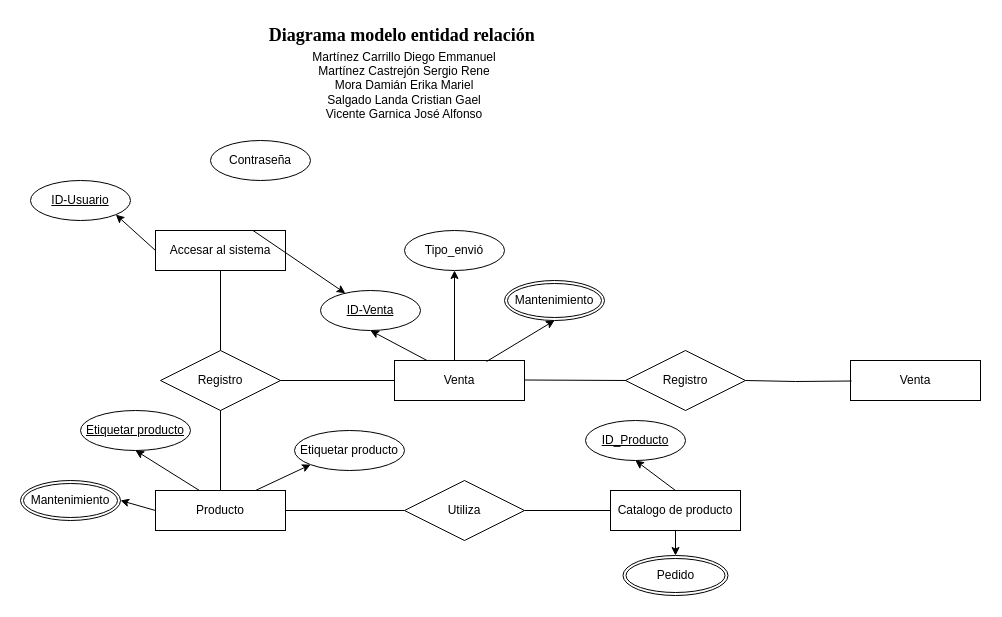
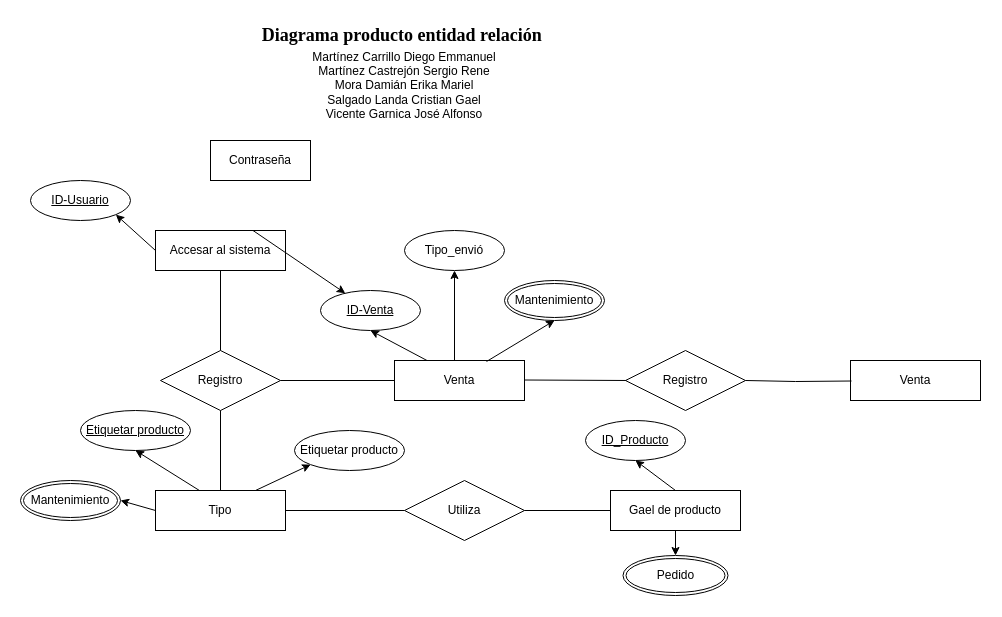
node "Diagrama modelo entidad relación": label "Diagrama modelo entidad relación" -> "Diagrama producto entidad relación"
node "Contraseña": shape ellipse -> rectangle
node "Producto": label "Producto" -> "Tipo"
node "Catalogo de producto": label "Catalogo de producto" -> "Gael de producto"
